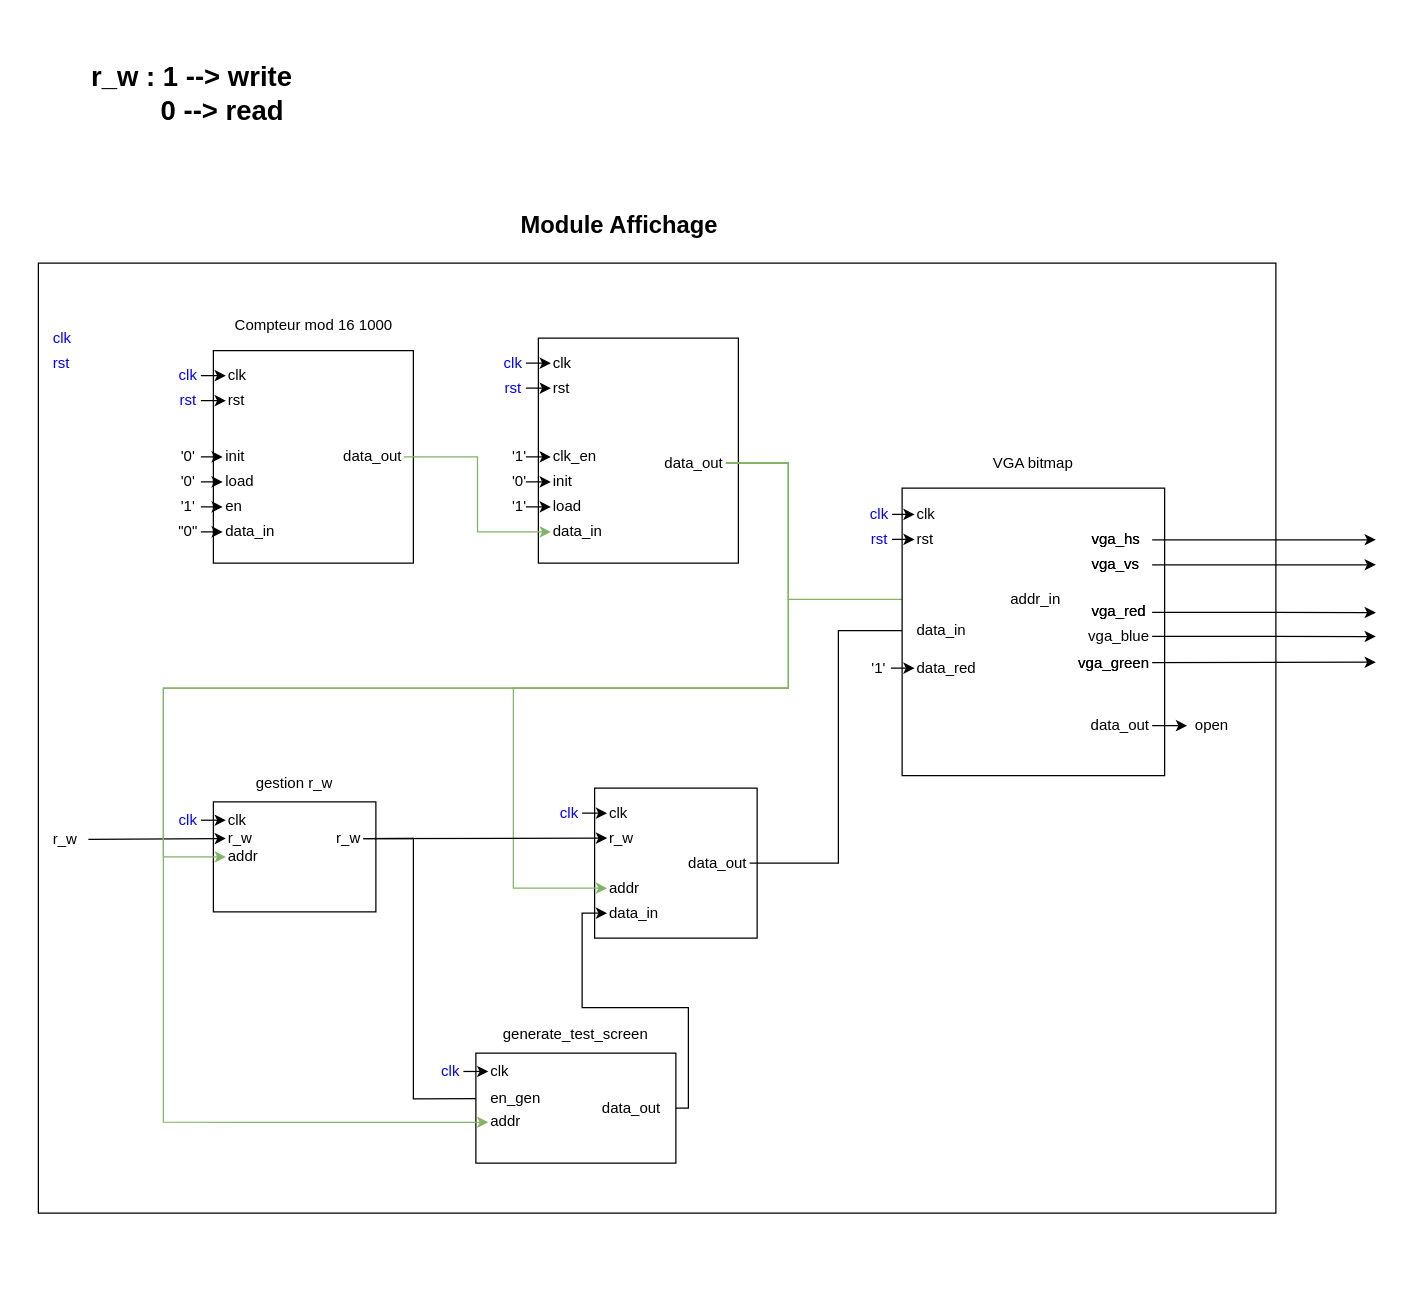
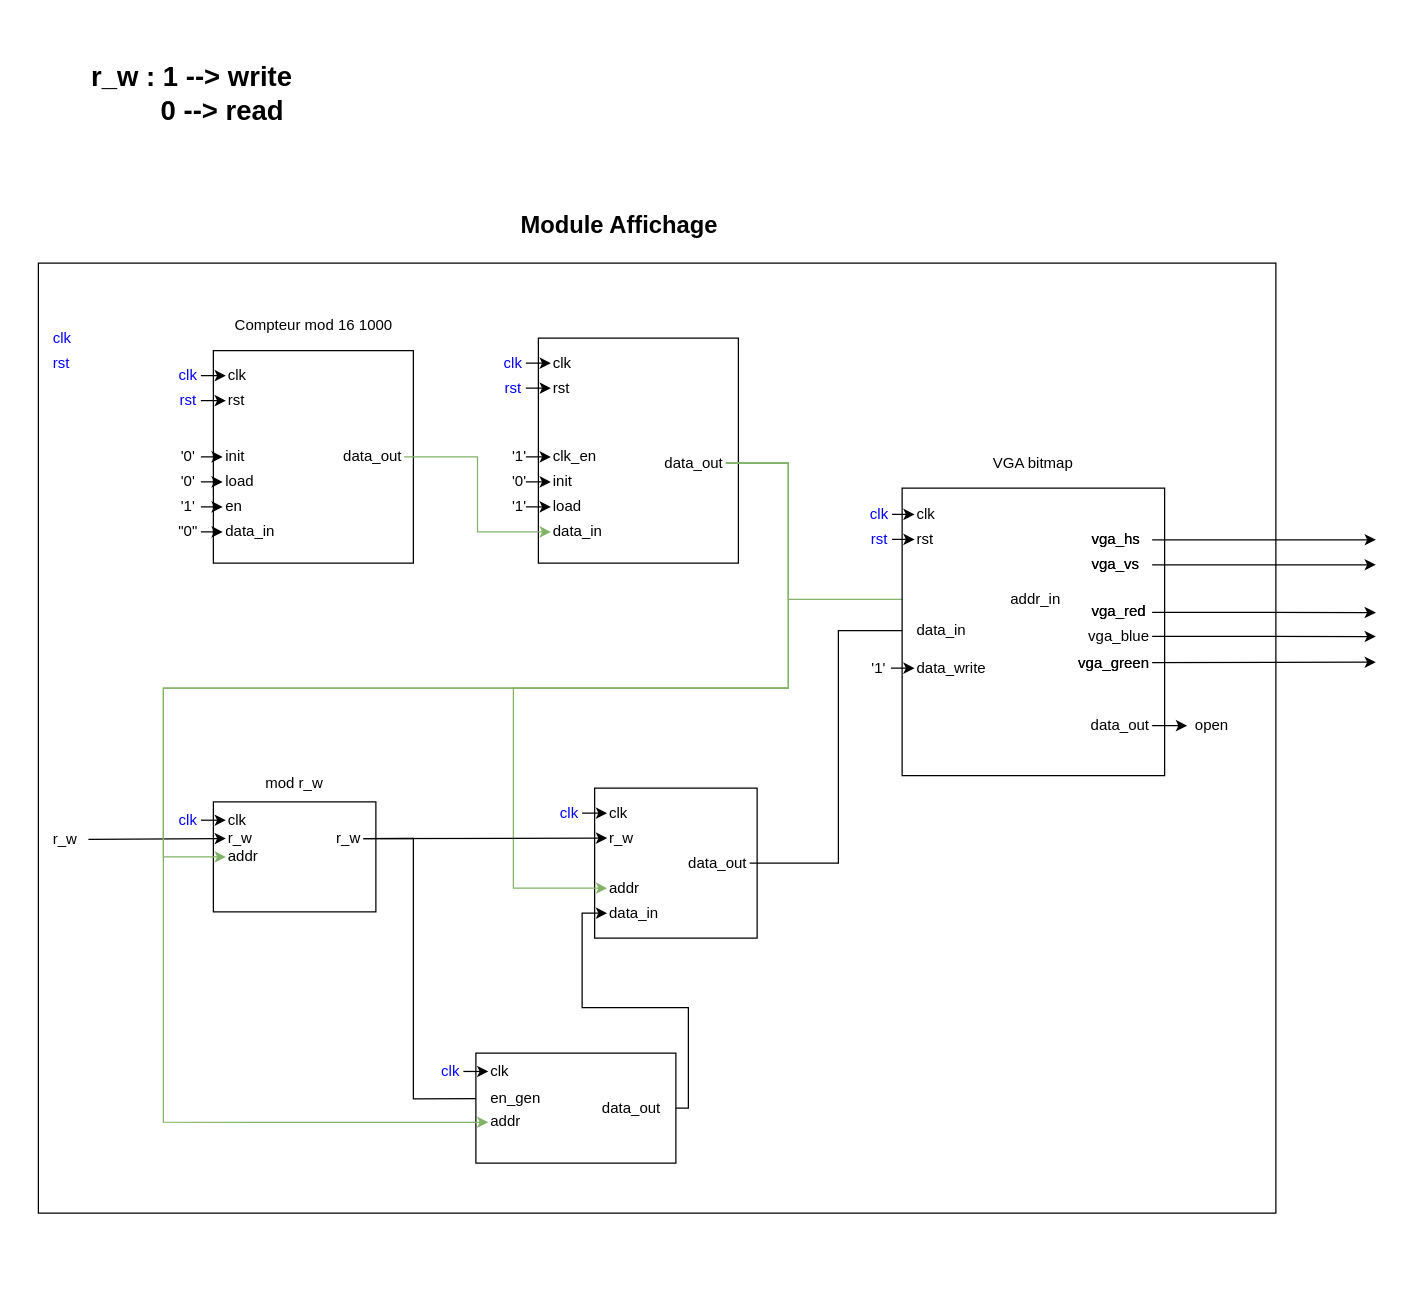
node "data_red": label "data_red" -> "data_write"
node "gestion r_w": label "gestion r_w" -> "mod r_w"
node "generate_test_screen": removed
